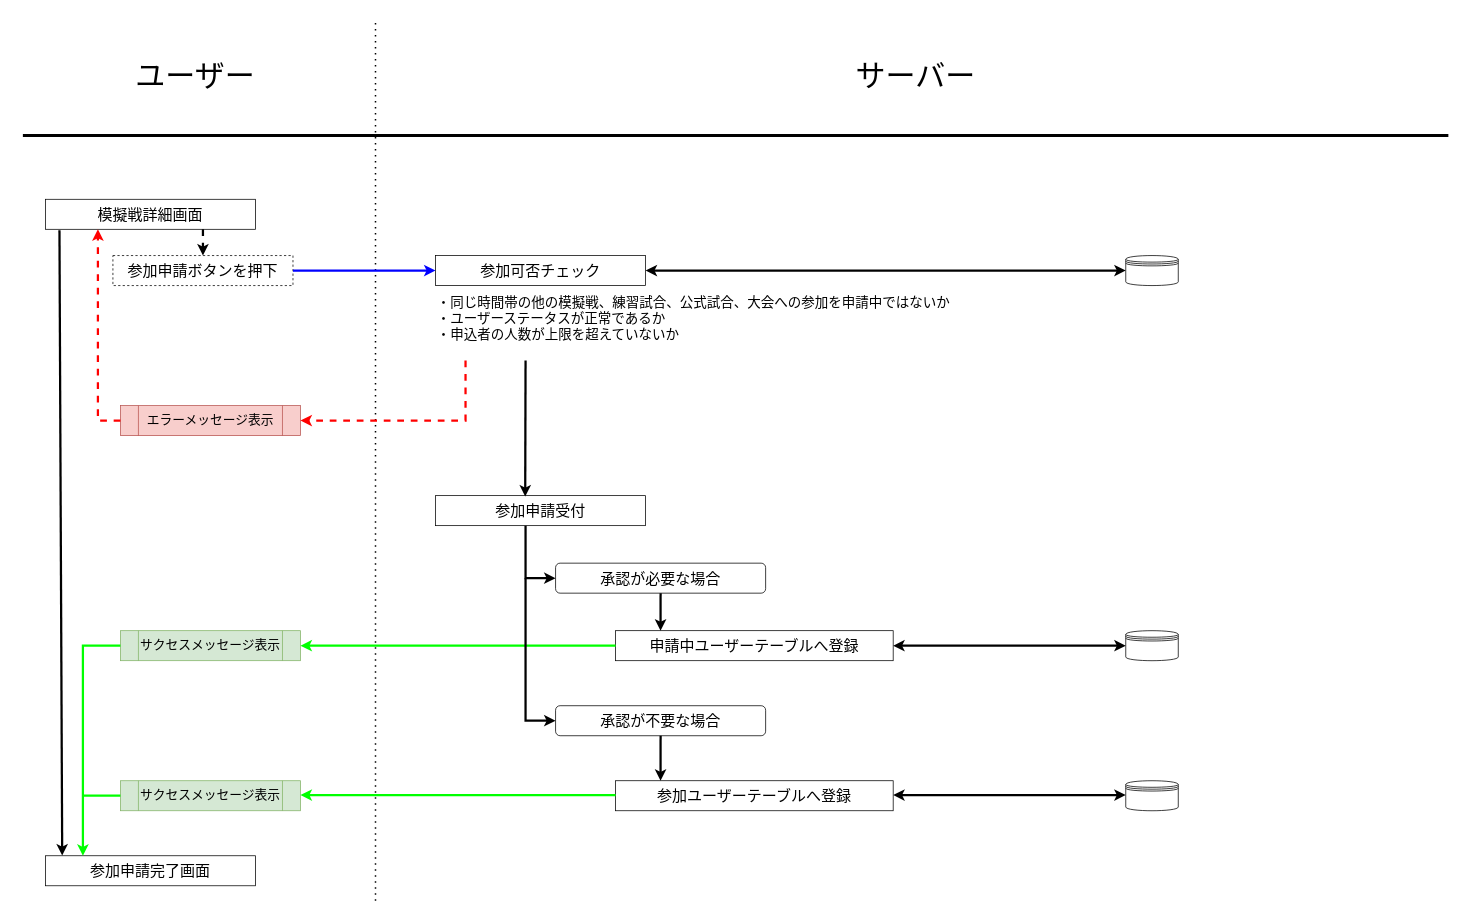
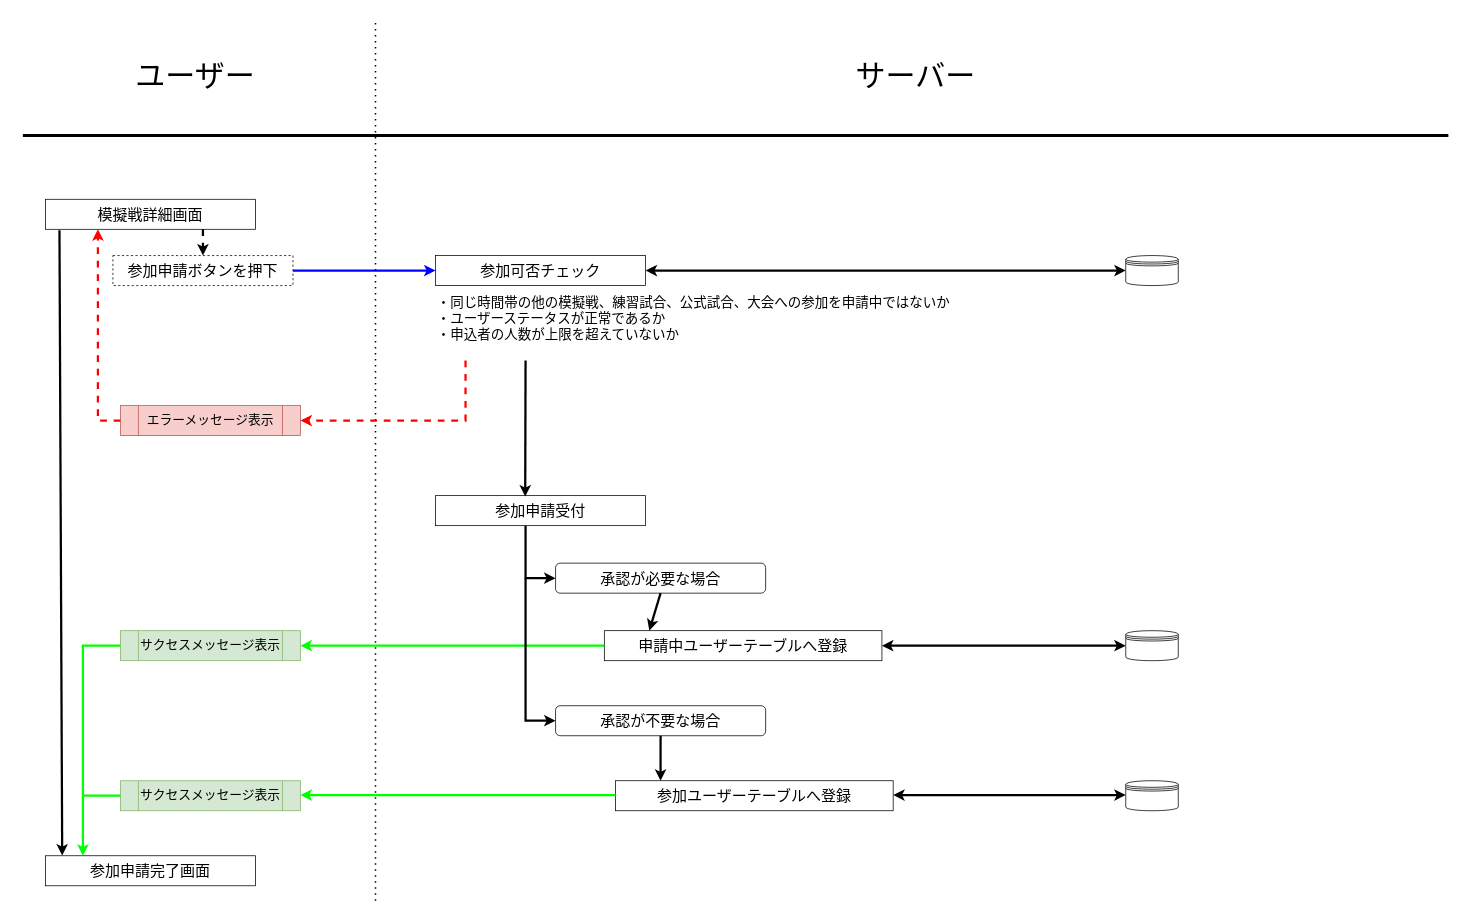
node "申請中ユーザーテーブルへ登録": moved (754, 645) -> (743, 645)
